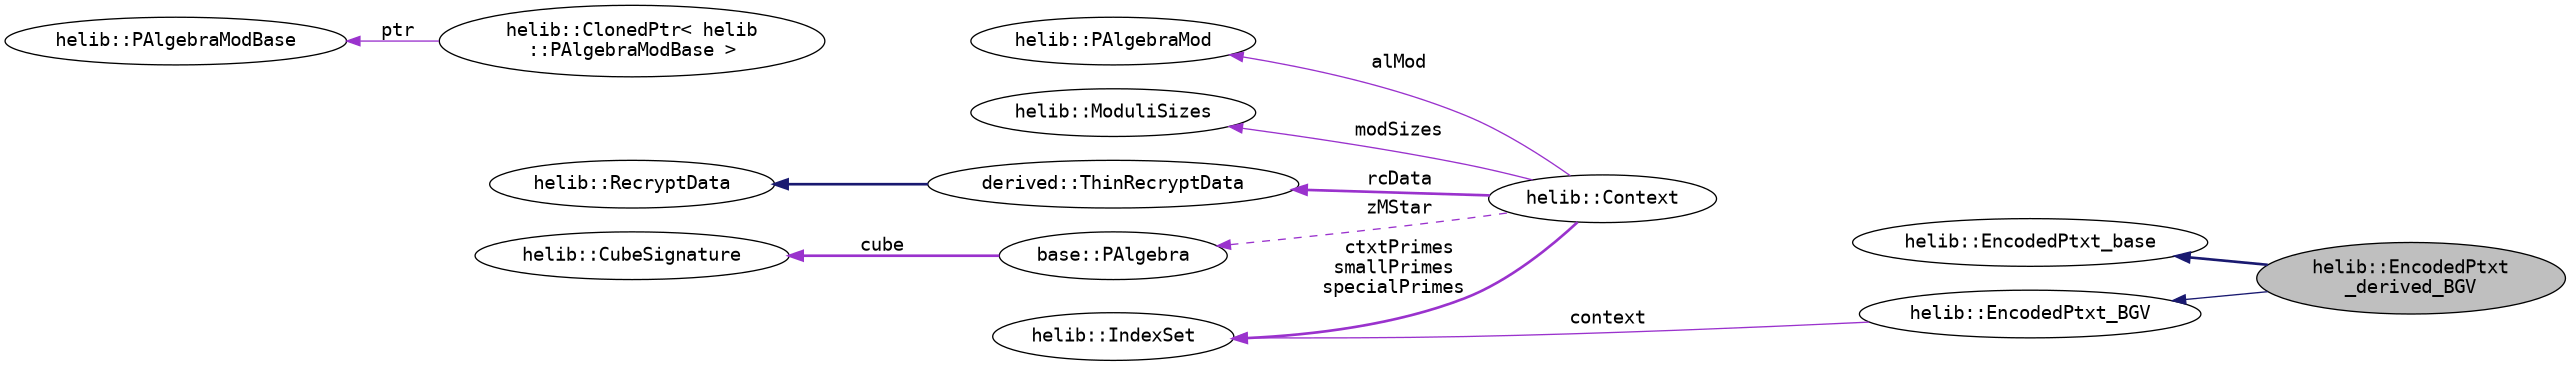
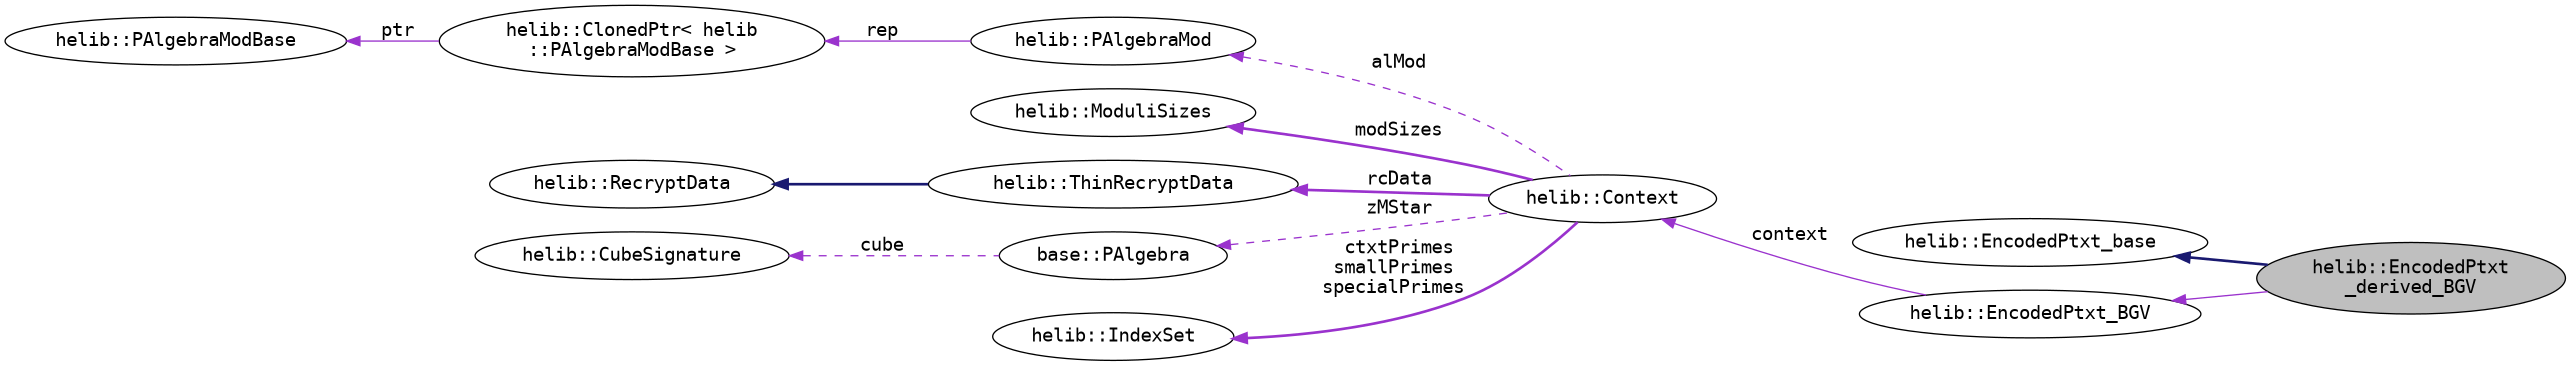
edge "helib::PAlgebraMod" -> "helib::ClonedPtr< helib ::PAlgebraModBase >": added, label "rep"
edge "helib::Context" -> "helib::PAlgebraMod": style solid -> dashed
edge "helib::Context" -> "helib::ModuliSizes": style solid -> bold
node "derived::ThinRecryptData": label "derived::ThinRecryptData" -> "helib::ThinRecryptData"
edge "base::PAlgebra" -> "helib::CubeSignature": style bold -> dashed
edge "helib::EncodedPtxt _derived_BGV" -> "helib::EncodedPtxt_BGV": color midnightblue -> darkorchid3
edge "helib::EncodedPtxt_BGV" -> "helib::IndexSet": now "helib::EncodedPtxt_BGV" -> "helib::Context"
